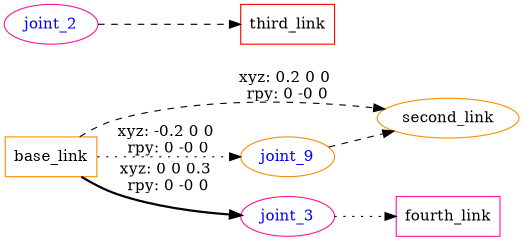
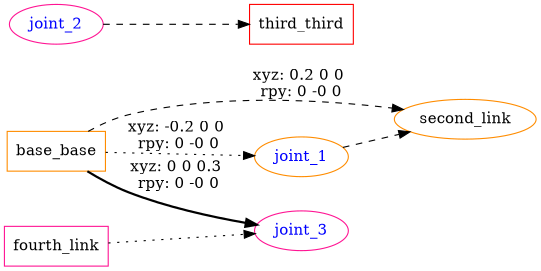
node "third_link": label "third_link" -> "third_third"
node "base_link": label "base_link" -> "base_base"
node "joint_9": label "joint_9" -> "joint_1"
edge "joint_3" -> "fourth_link": reversed
